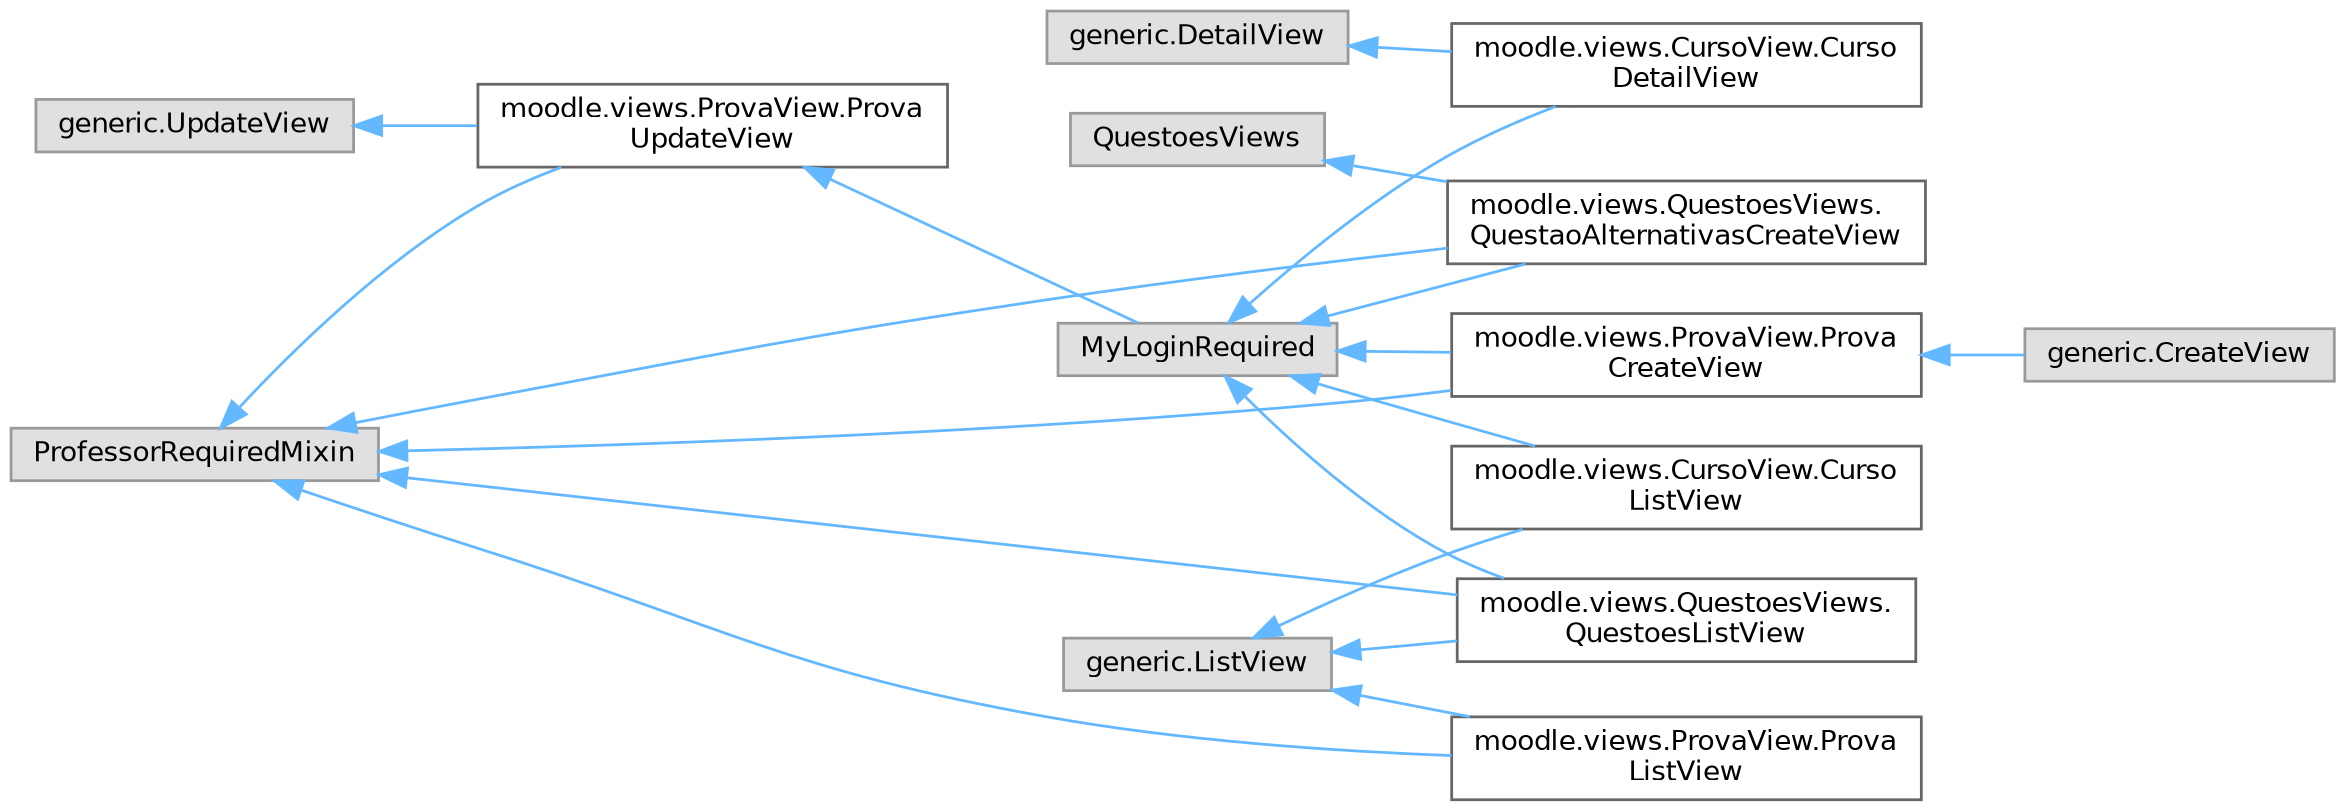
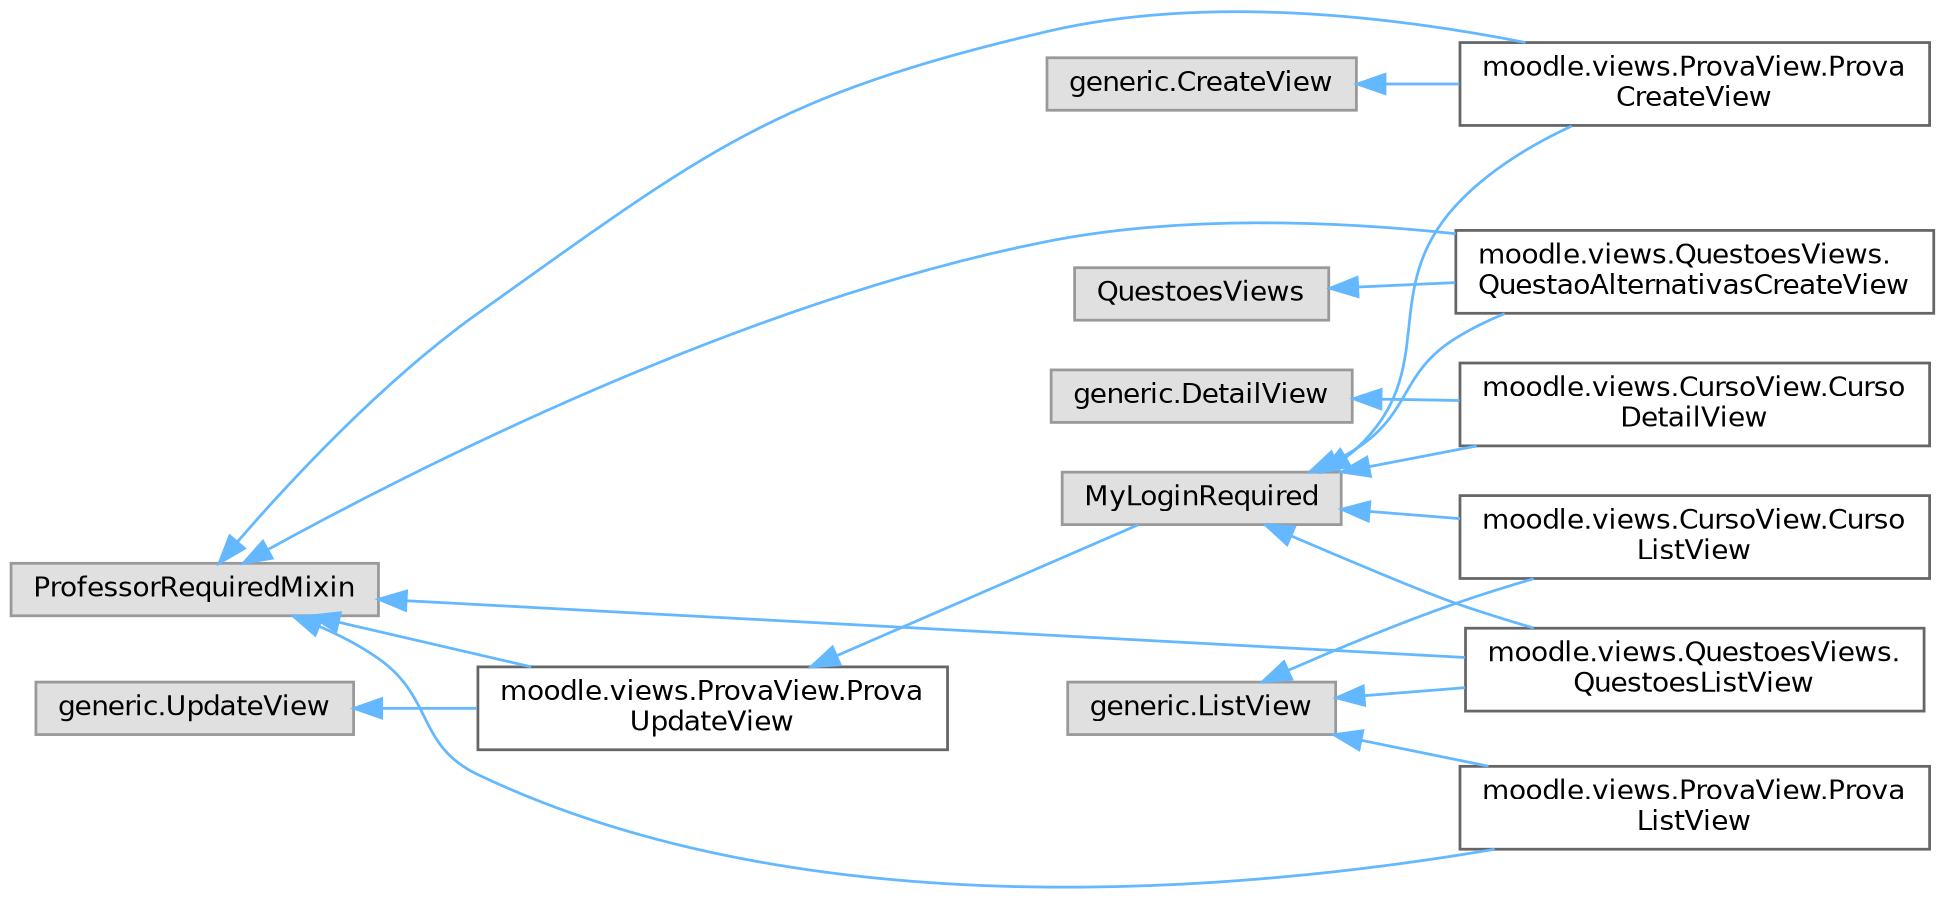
edge "generic.CreateView" -> "moodle.views.ProvaView.Prova CreateView": reversed
